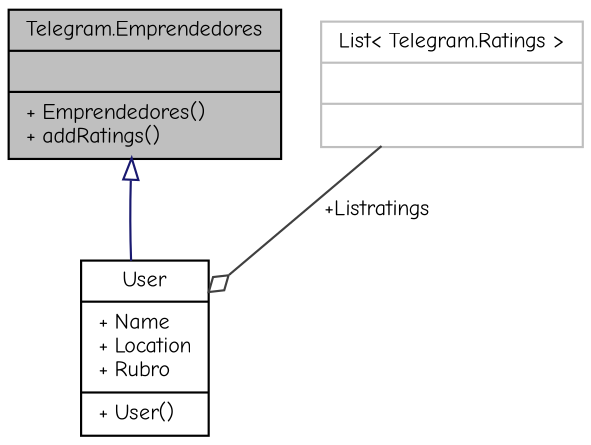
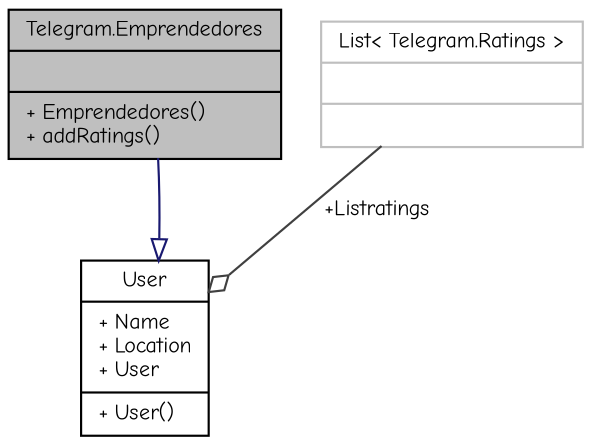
edge "User" -> "Telegram.Emprendedores": reversed
node "User": text "+ Rubro" -> "+ User"
